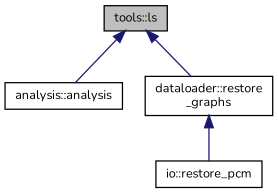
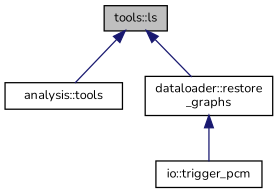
node "analysis::analysis": label "analysis::analysis" -> "analysis::tools"
node "io::restore_pcm": label "io::restore_pcm" -> "io::trigger_pcm"
